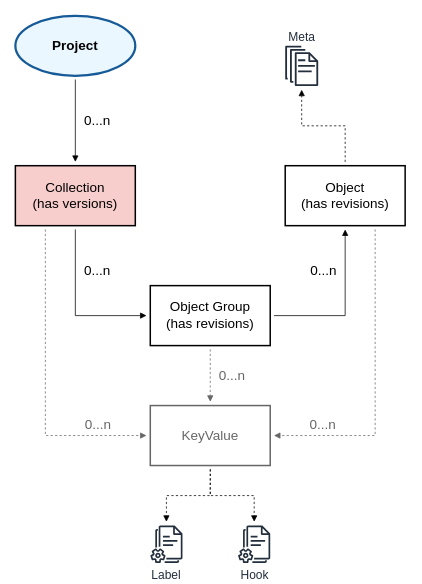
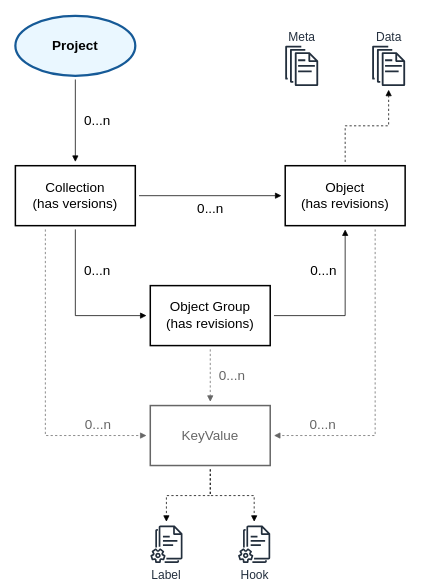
node "Data": added
edge "Object (has revisions)" -> "Meta": removed
edge "Object (has revisions)" -> "Data": added
node "Collection (has versions)": fillcolor #f8cecc -> #ffffff
edge "Collection (has versions)" -> "Object (has revisions)": added, label "0...n"
